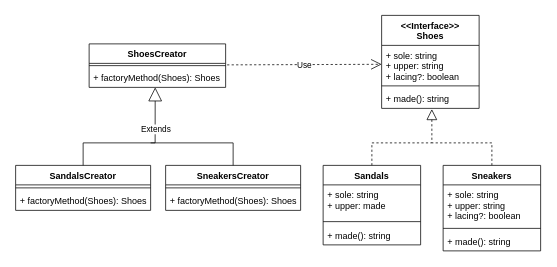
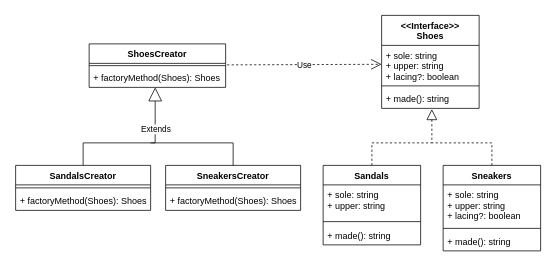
node "+ sole: string + upper: made": label "+ sole: string + upper: made" -> "+ sole: string + upper: string"
